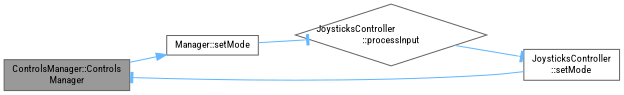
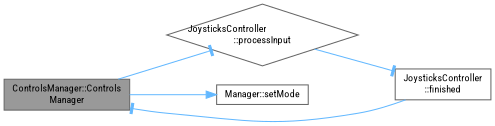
edge "Manager::setMode" -> "JoysticksController ::processInput": now "ControlsManager::Controls Manager" -> "JoysticksController ::processInput"
node "JoysticksController ::setMode": label "JoysticksController ::setMode" -> "JoysticksController ::finished"
